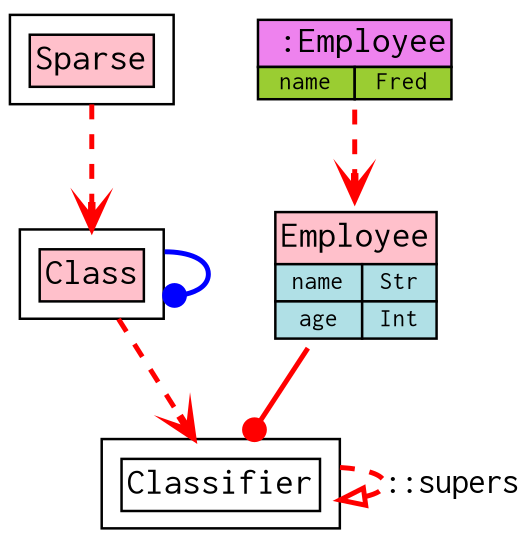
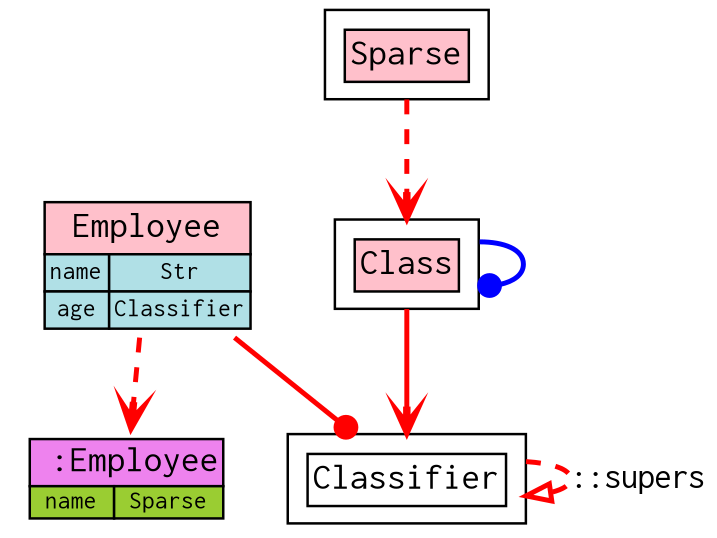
node ":Employee": text "Fred" -> "Sparse"
edge ":Employee" -> "Employee": reversed
node "Employee": text "Int" -> "Classifier"
edge "Class" -> "Classifier": style dashed -> bold
